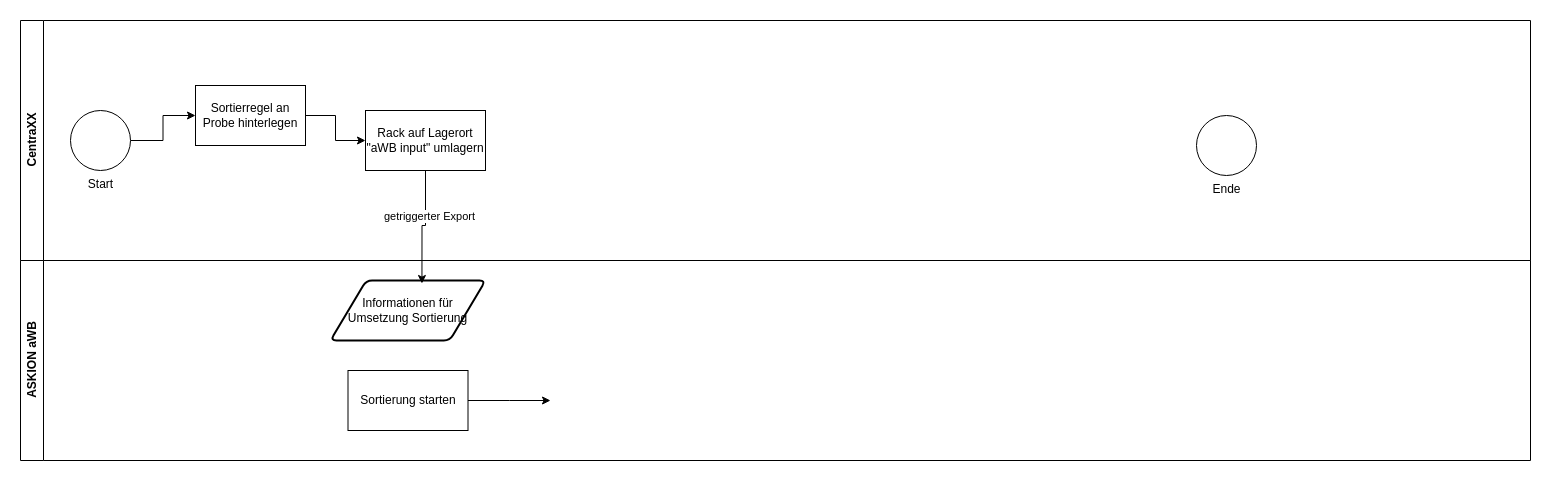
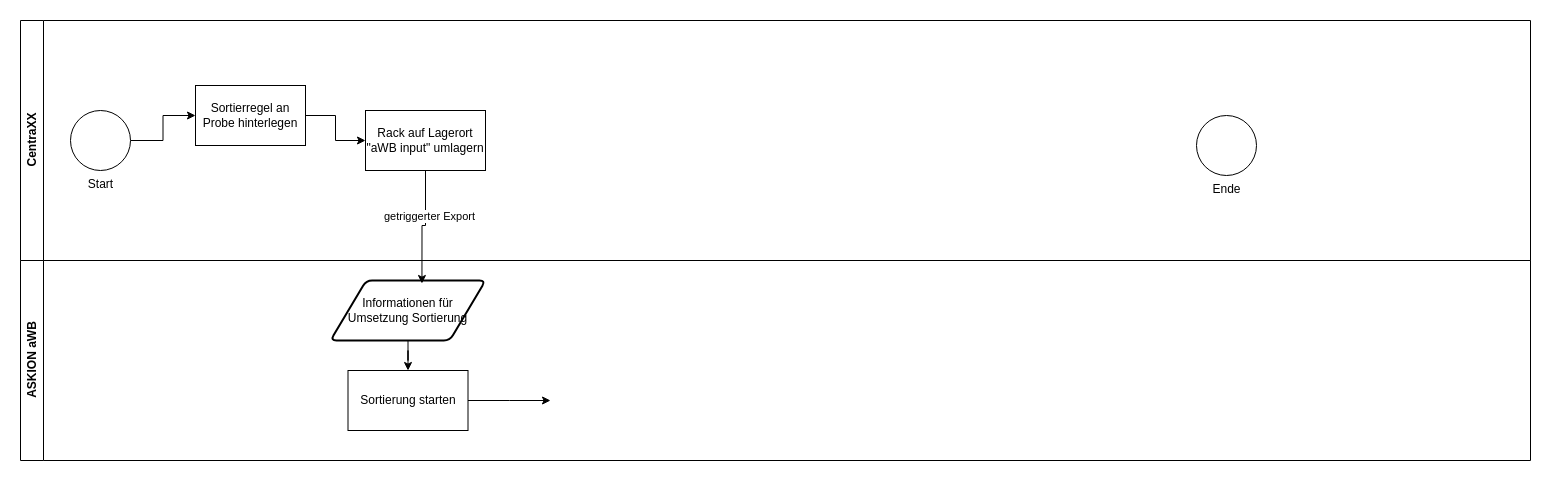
edge "Informationen für Umsetzung Sortierung" -> "Sortierung starten": added
